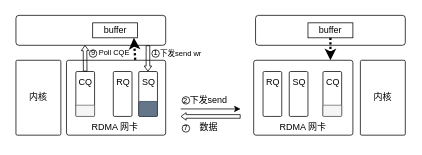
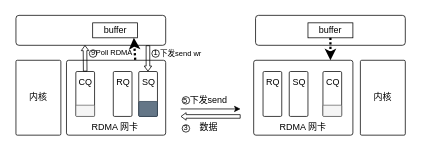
node "Poll CQE": label "Poll CQE" -> "Poll RDMA"
node "2": label "2" -> "5"
node "7": label "7" -> "3"
